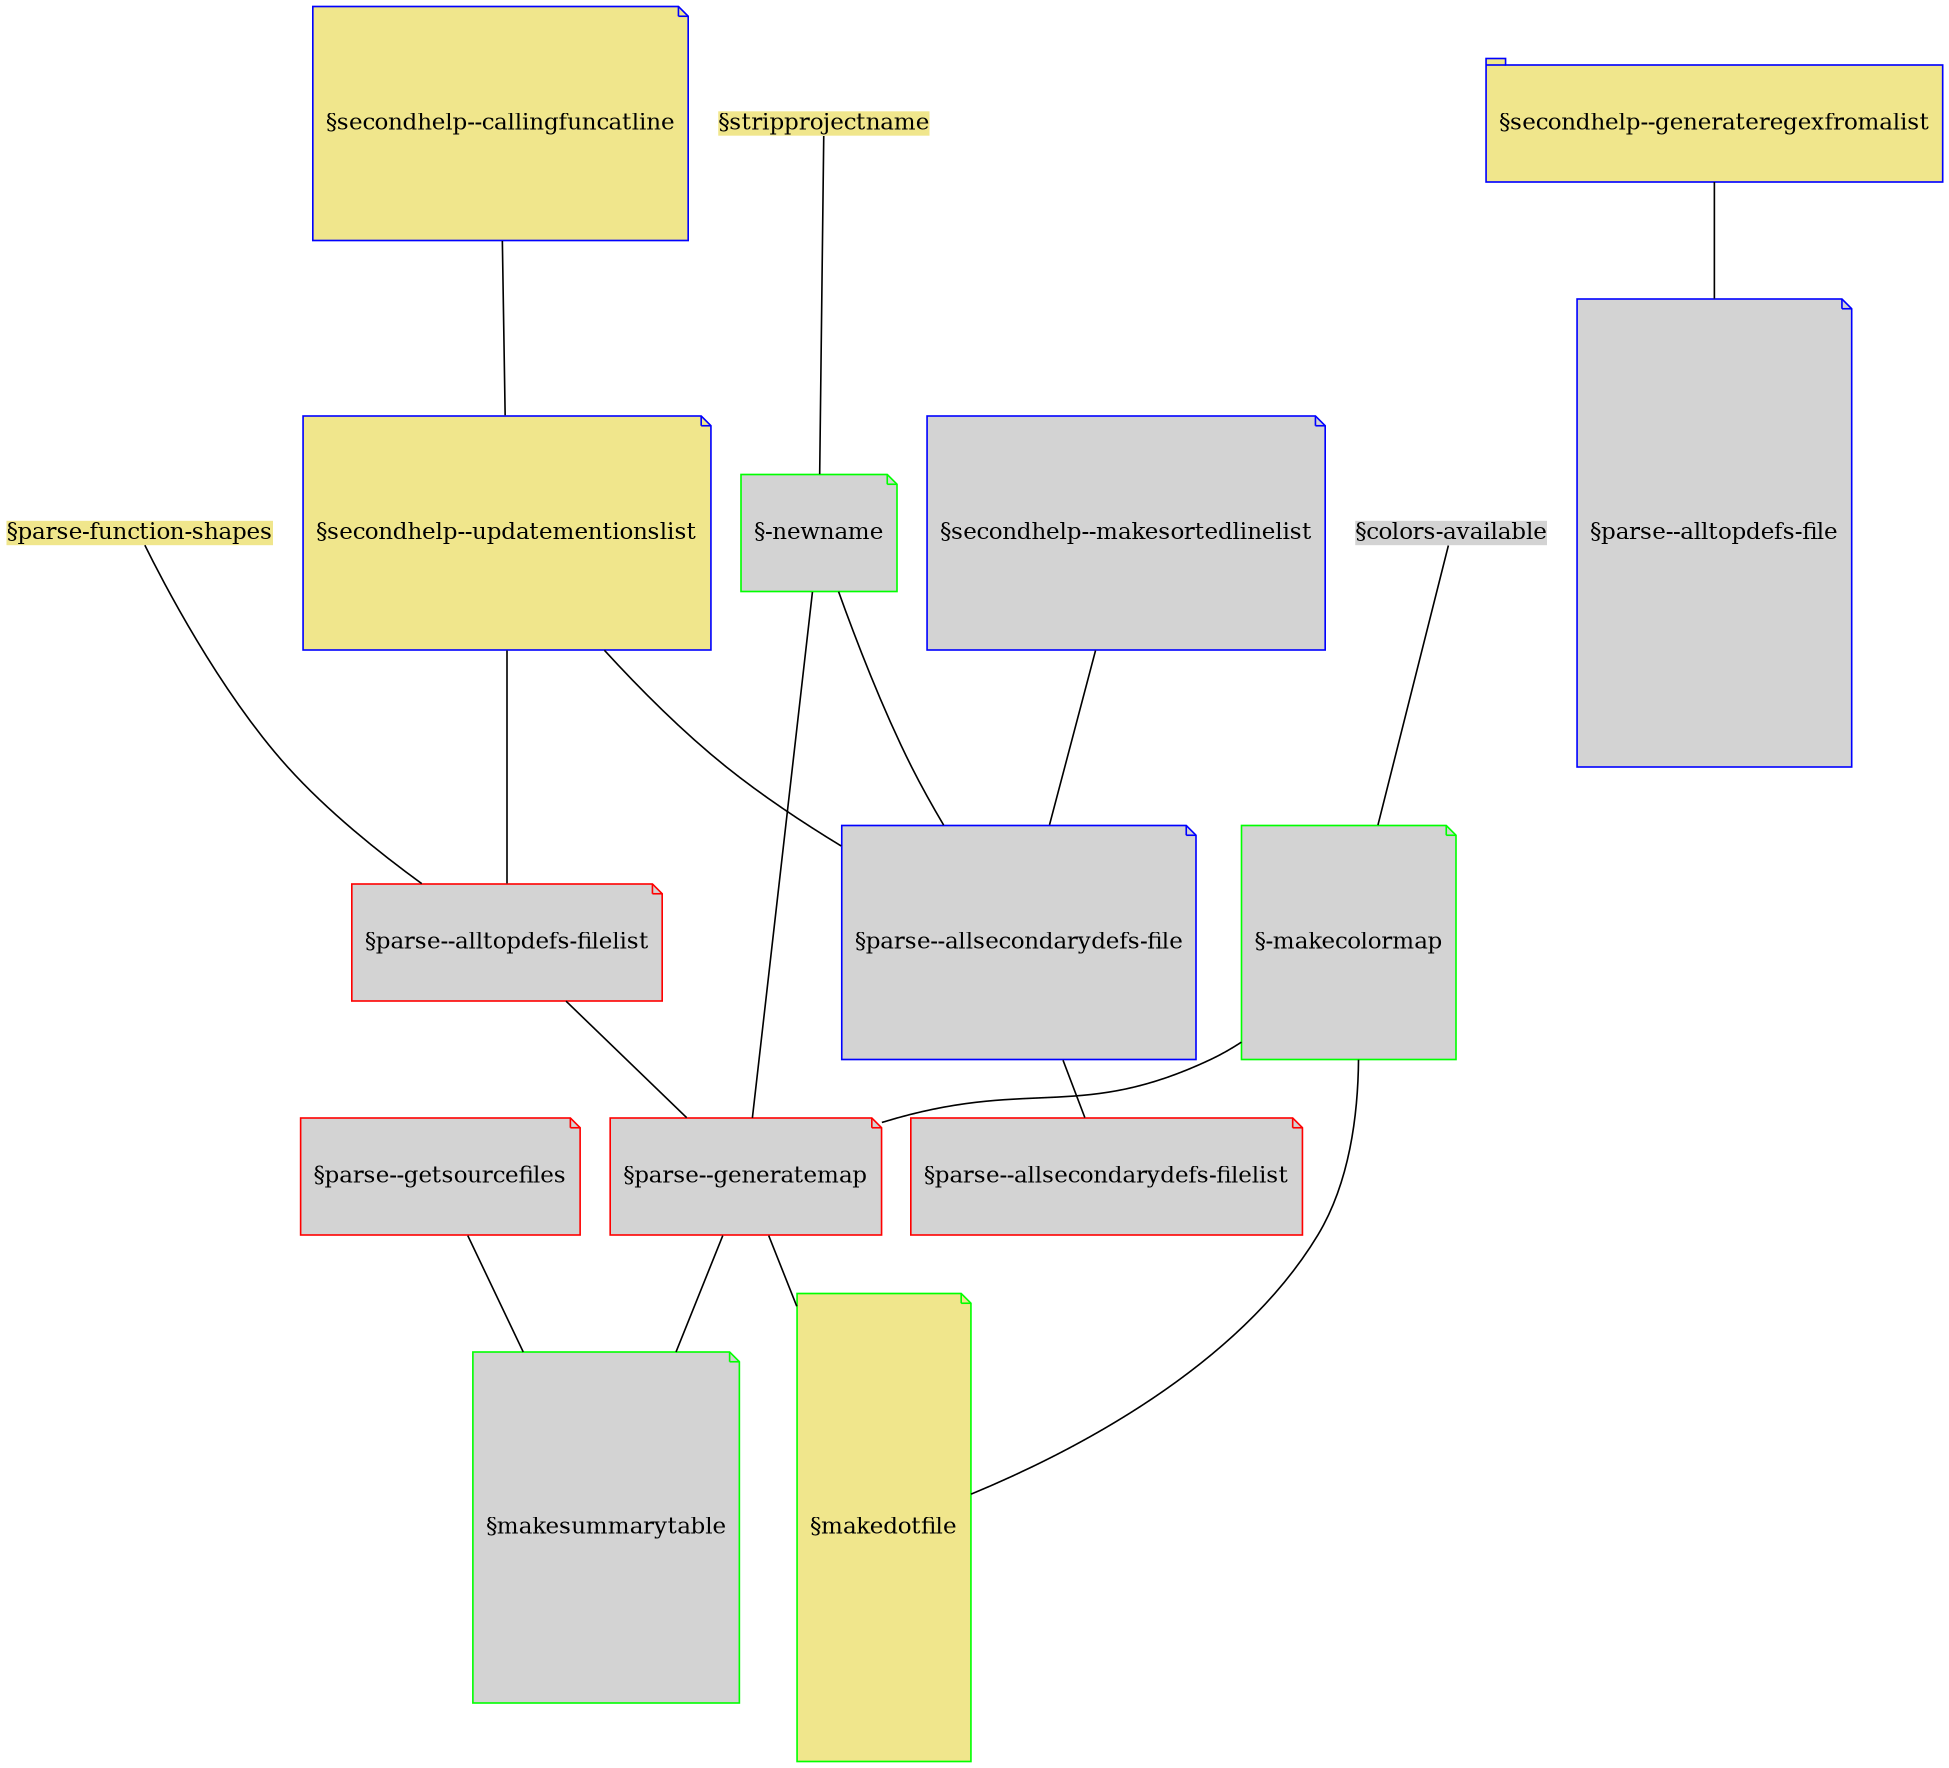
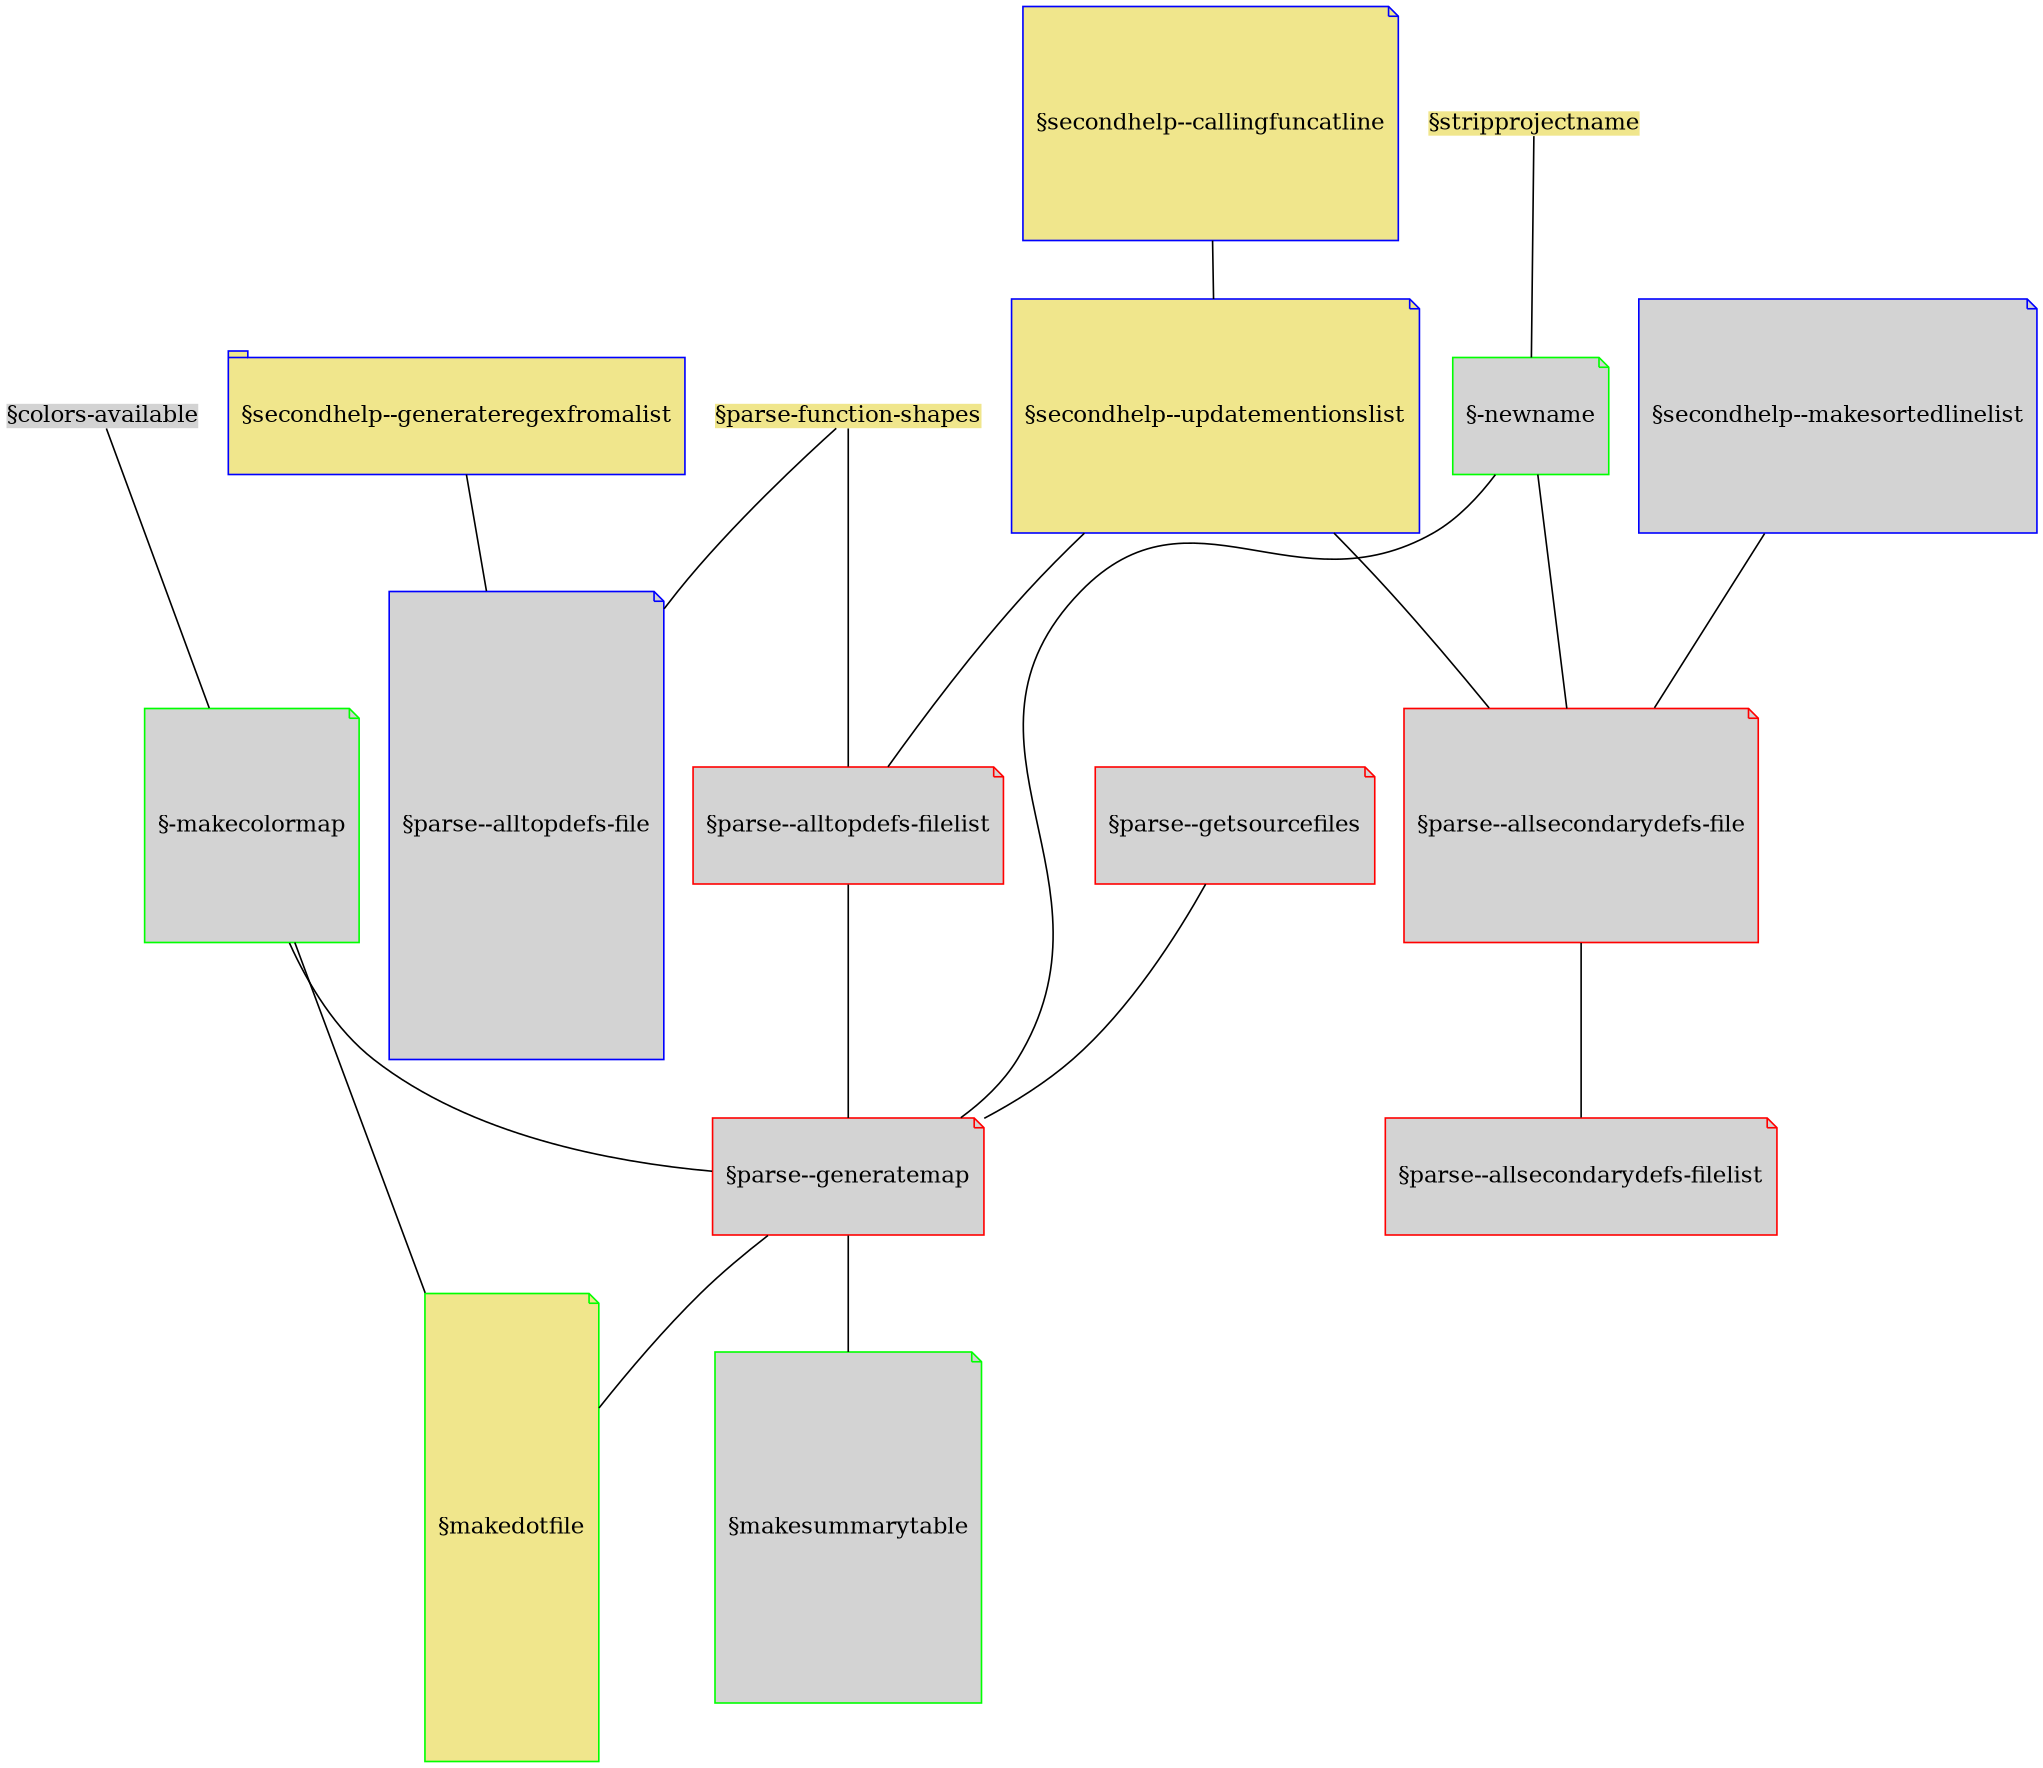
edge "§parse-function-shapes" -- "§parse--alltopdefs-file": added
node "§parse--allsecondarydefs-file": color blue -> red
edge "§parse--getsourcefiles" -- "§makesummarytable": now "§parse--getsourcefiles" -- "§parse--generatemap"
